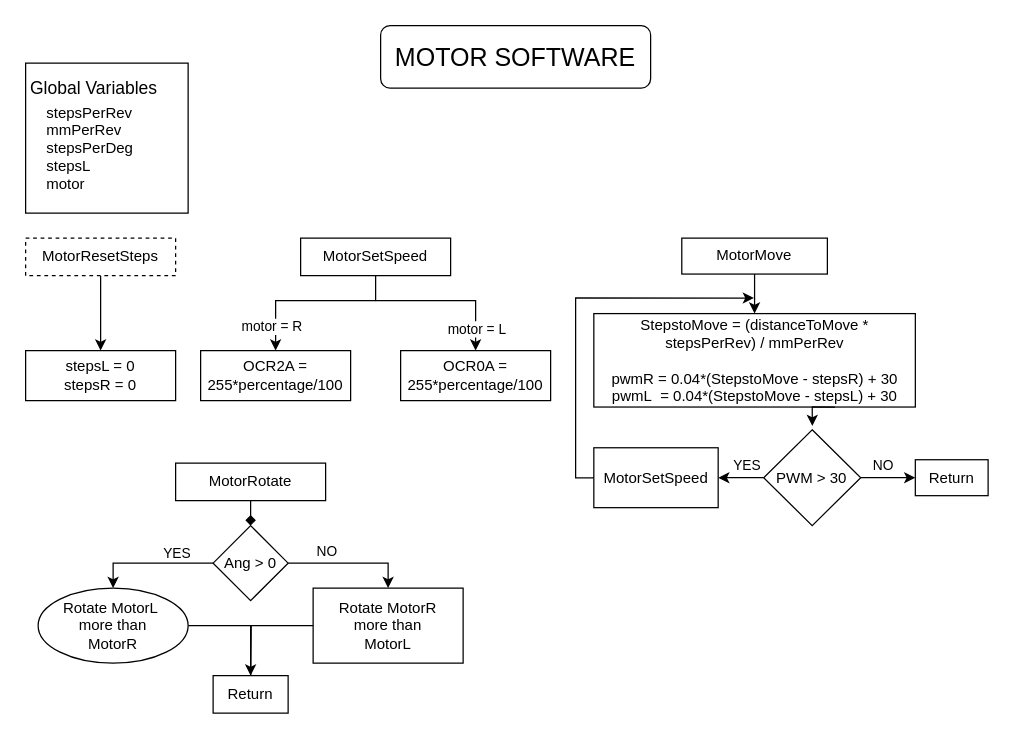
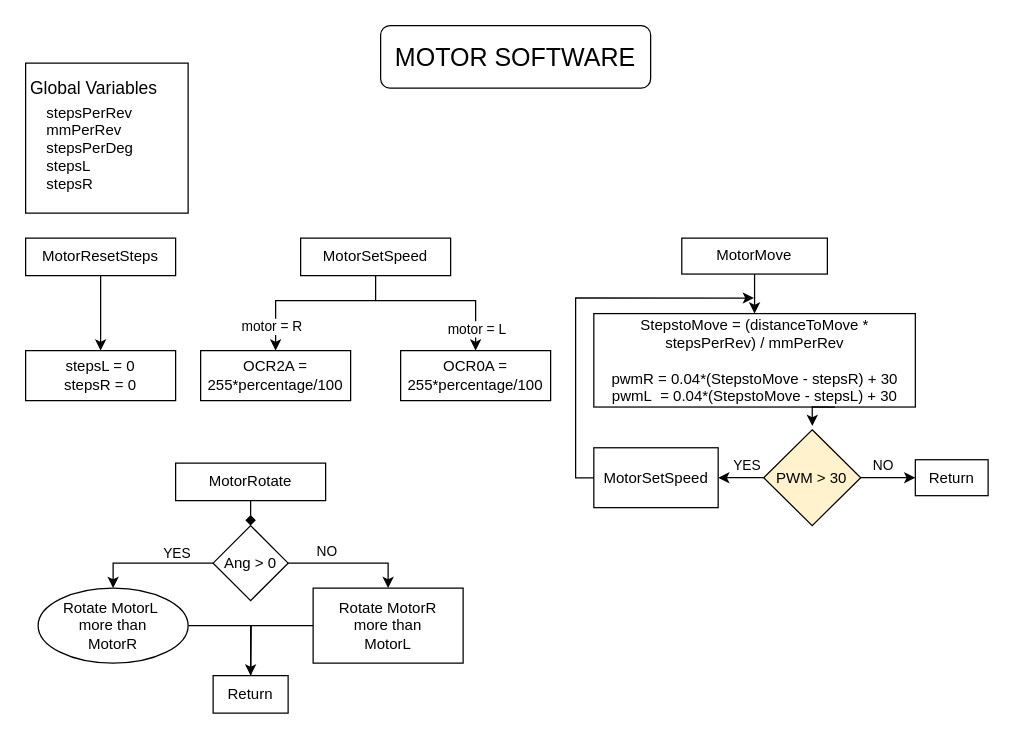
node "stepsPerRev mmPerRev stepsPerDeg stepsL motor": label "stepsPerRev mmPerRev stepsPerDeg stepsL motor" -> "stepsPerRev mmPerRev stepsPerDeg stepsL stepsR"
node "MotorResetSteps": style dashed -> solid
node "PWM > 30": fillcolor #ffffff -> #fff2cc
